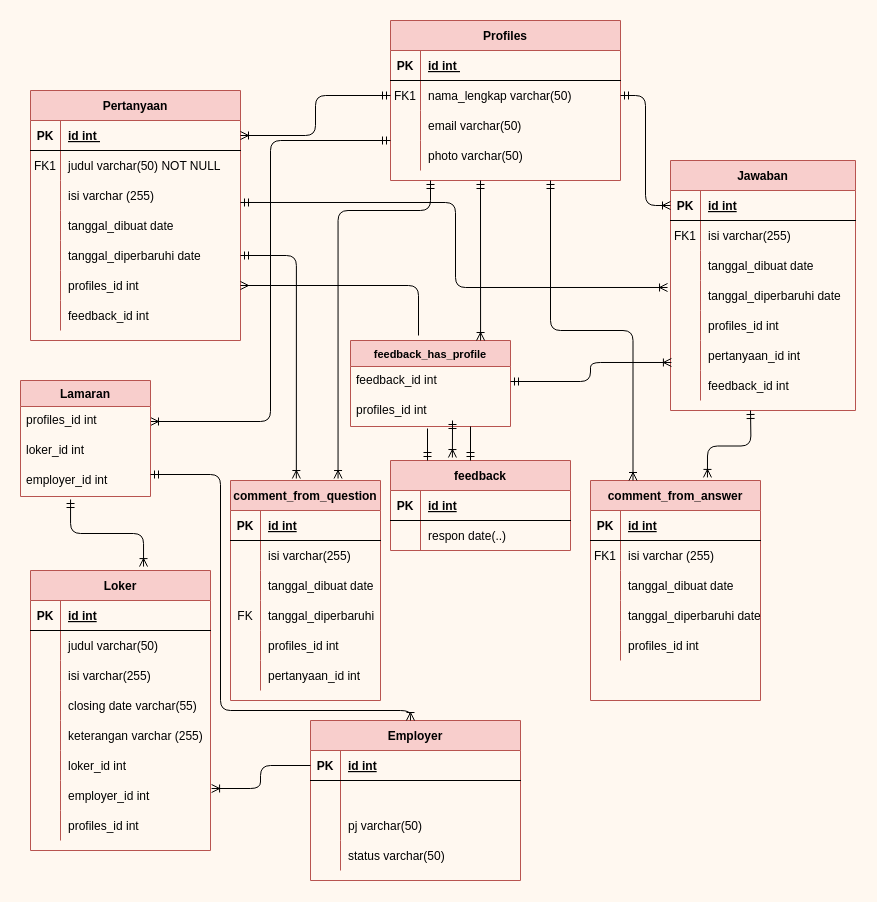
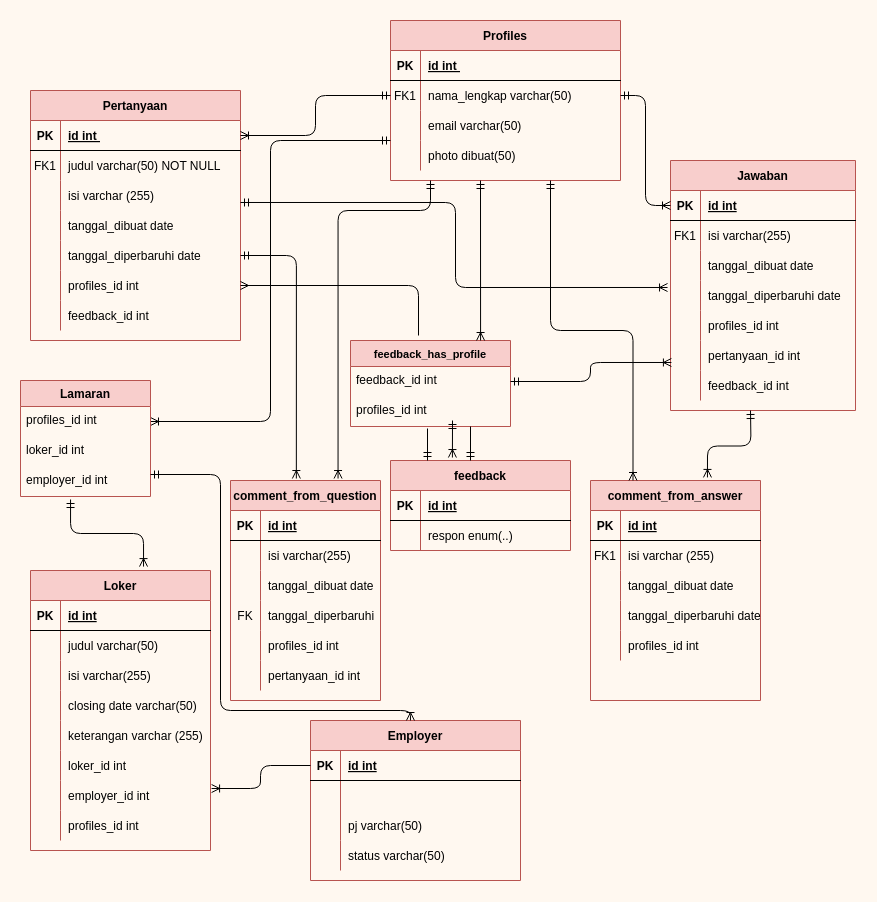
node "photo varchar(50)": label "photo varchar(50)" -> "photo dibuat(50)"
node "respon date(..)": label "respon date(..)" -> "respon enum(..)"
node "closing date varchar(55)": label "closing date varchar(55)" -> "closing date varchar(50)"
